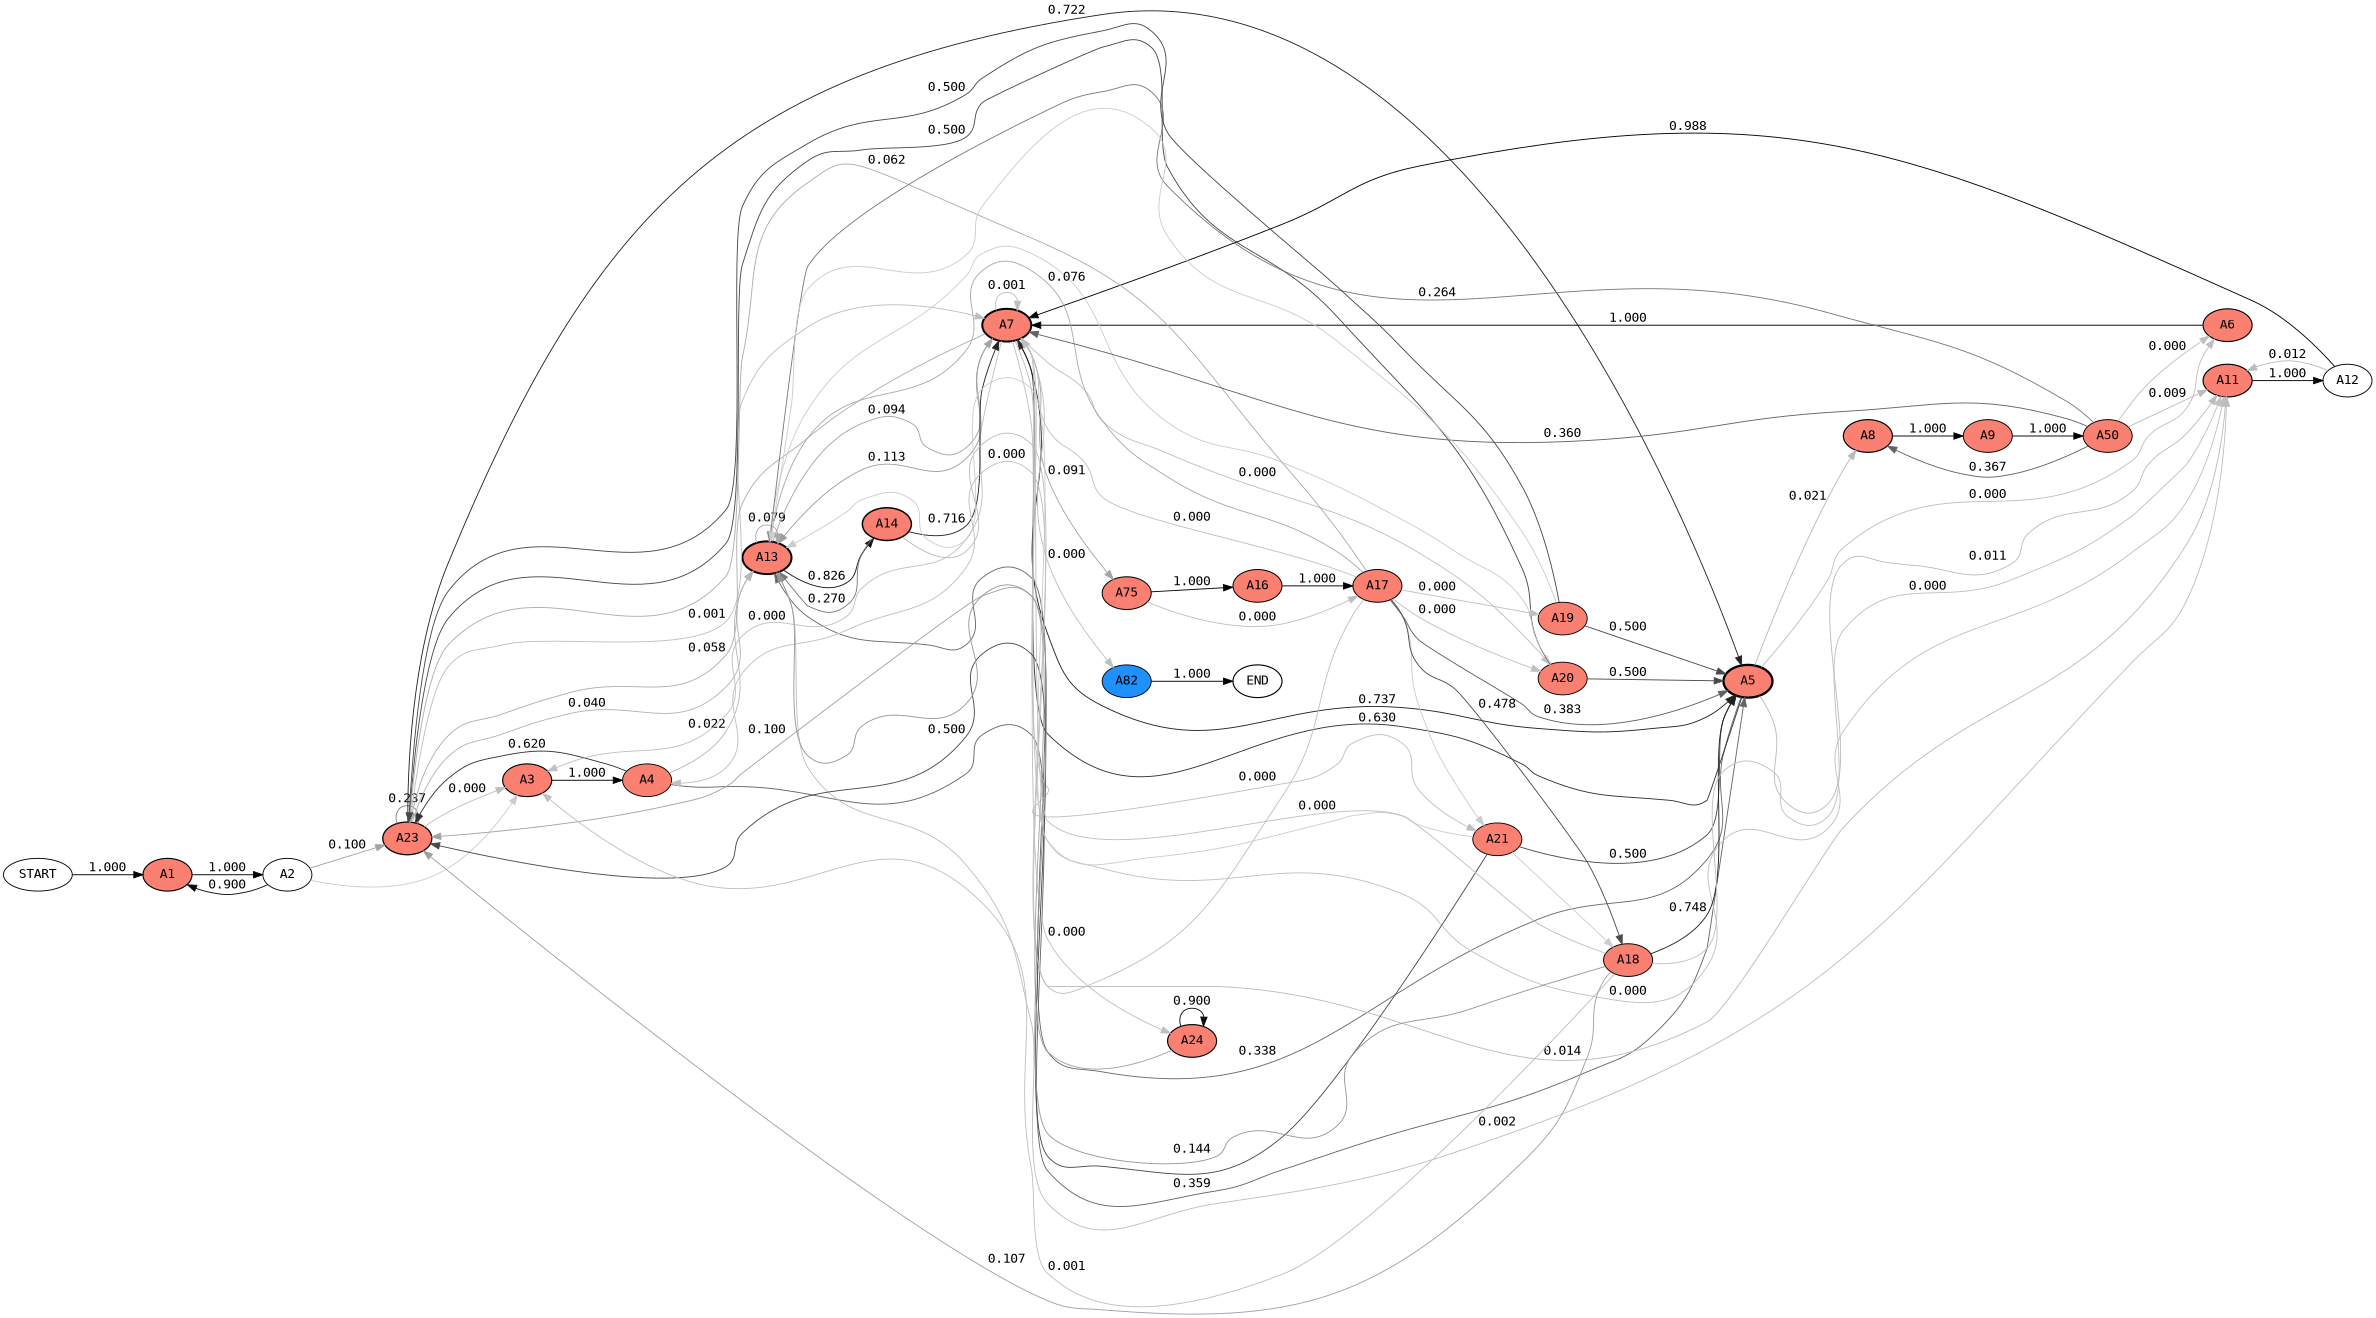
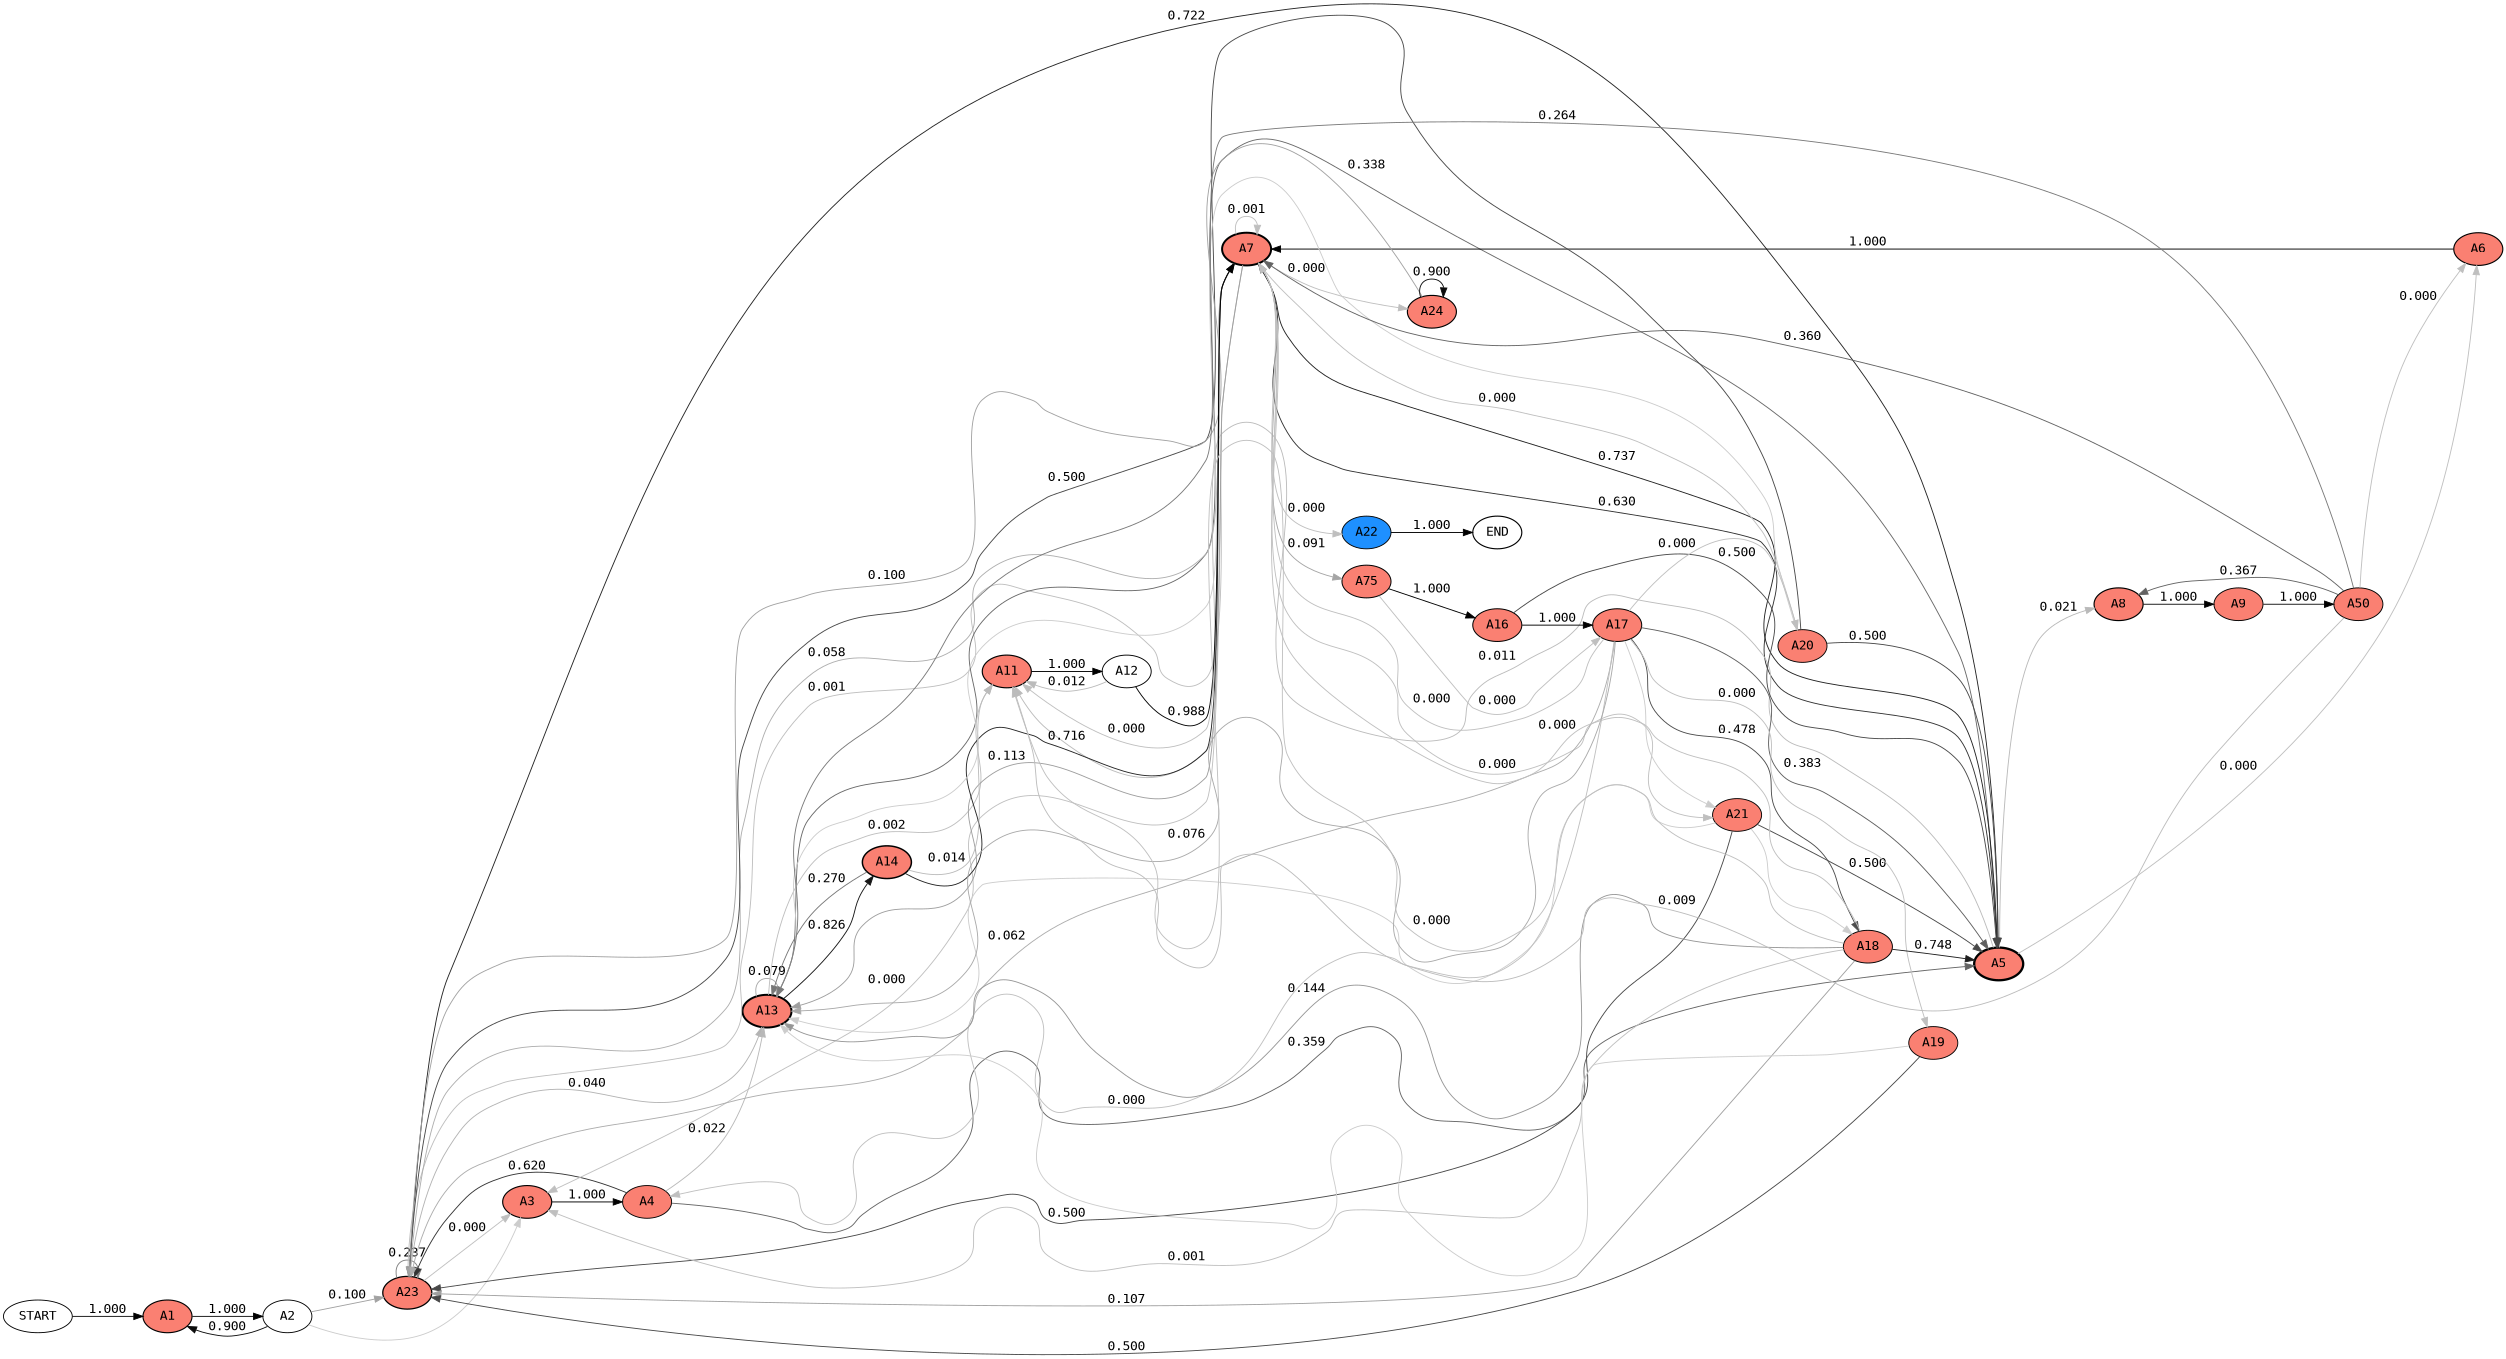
edge "A13" -> "A7": removed, label "0.094"
edge "A19" -> "A5": now "A16" -> "A5"
node "A82": label "A82" -> "A22"
